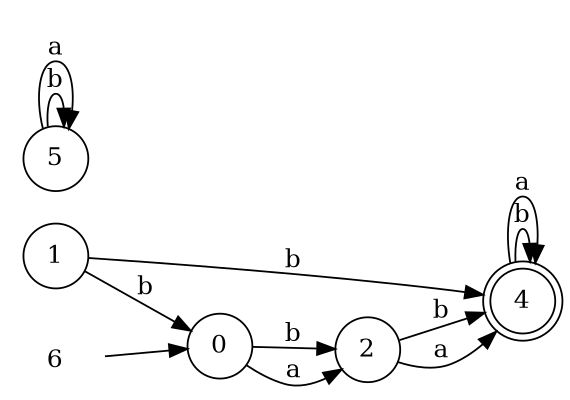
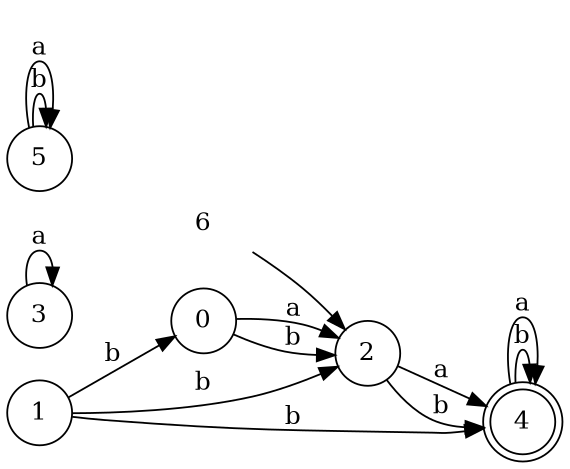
node "3": added
edge "6" -> "0": now "6" -> "2"
edge "1" -> "2": added, label "b"
